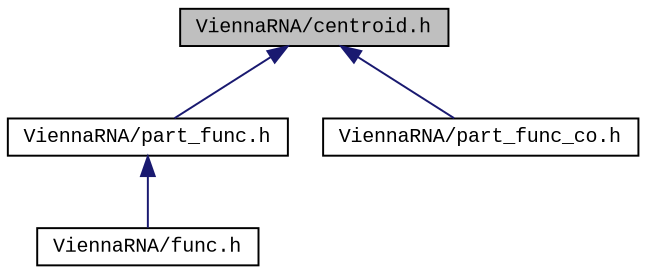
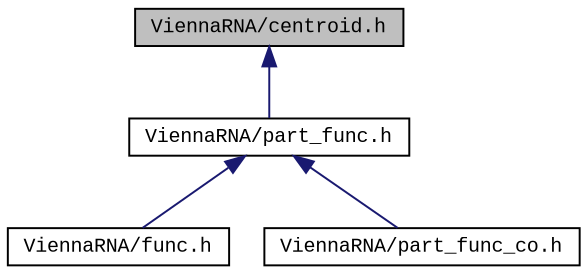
edge "ViennaRNA/part_func_co.h" -> "ViennaRNA/centroid.h": now "ViennaRNA/part_func_co.h" -> "ViennaRNA/part_func.h"
